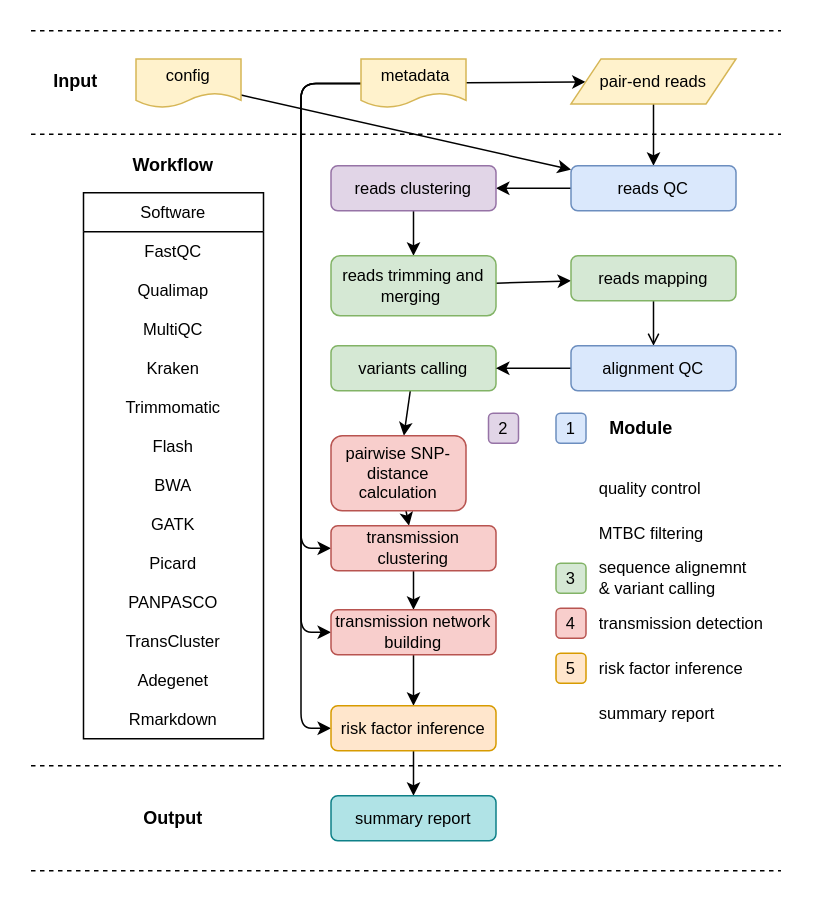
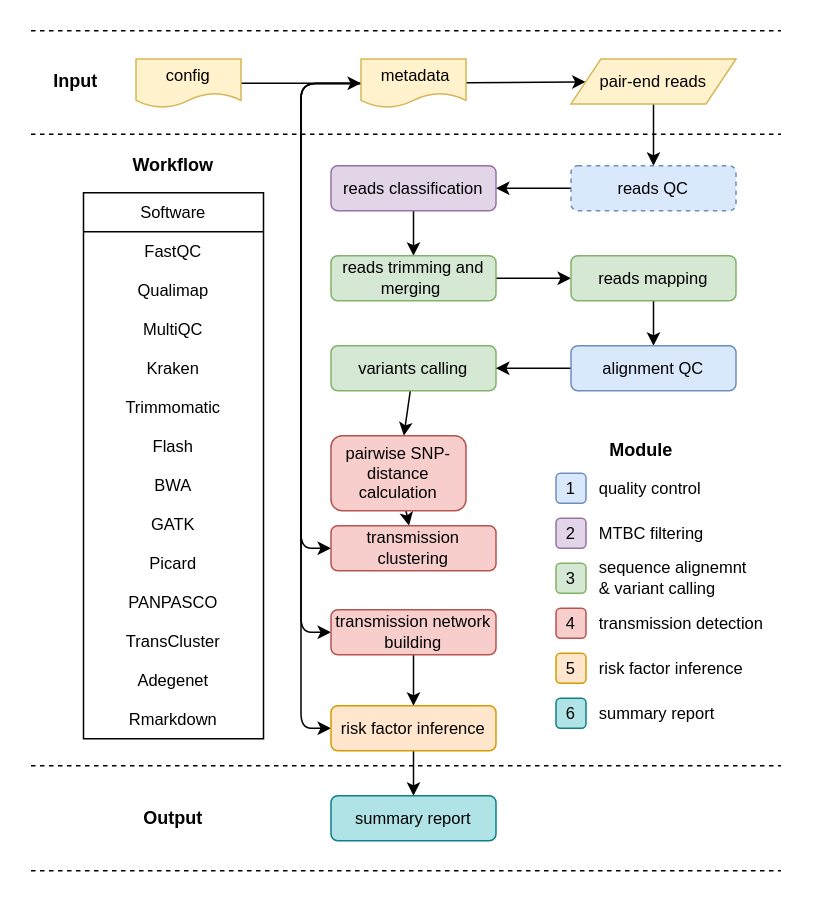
edge "config" -> "reads QC": now "config" -> "metadata"
node "reads clustering": label "reads clustering" -> "reads classification"
node "reads QC": style solid -> dashed
node "reads trimming and merging": size 165x60 -> 165x45
edge "reads mapping" -> "alignment QC": arrowhead open -> classic
node "2": moved (503, 428) -> (571, 533)
node "1": moved (571, 428) -> (571, 488)
node "Module": moved (641, 428) -> (641, 451)
edge "transmission clustering" -> "transmission network building": removed
node "6": added
